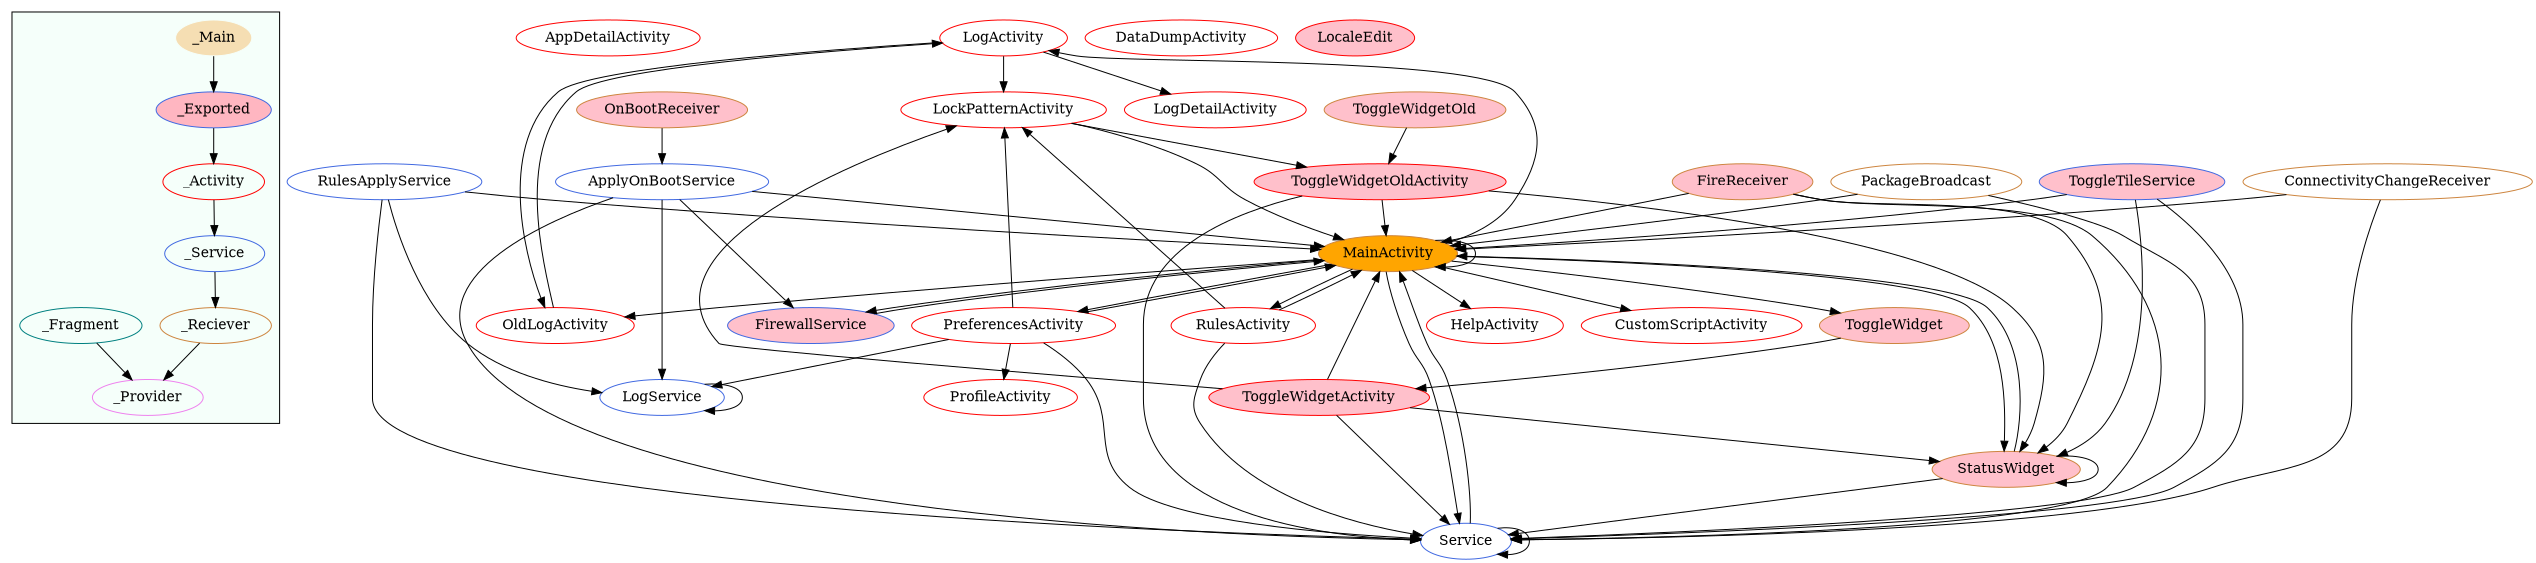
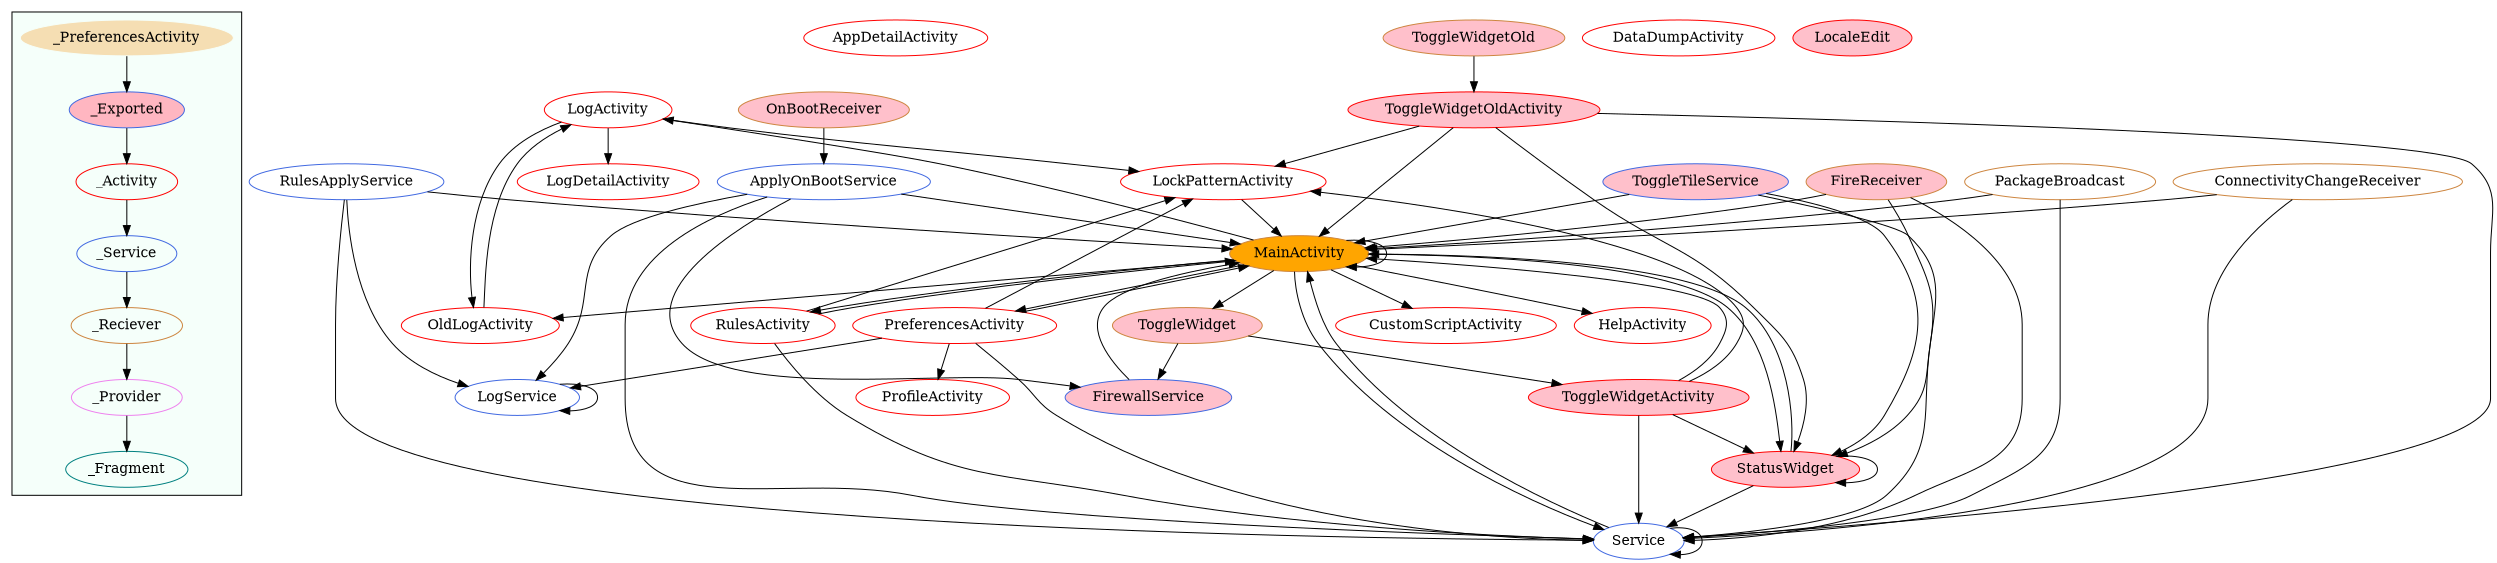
node "_Main": label "_Main" -> "_PreferencesActivity"
edge "LockPatternActivity" -> "ToggleWidgetOldActivity": reversed
edge "MainActivity" -> "FirewallService": now "ToggleWidget" -> "FirewallService"
edge "_Fragment" -> "_Provider": reversed
node "StatusWidget": color peru -> red
